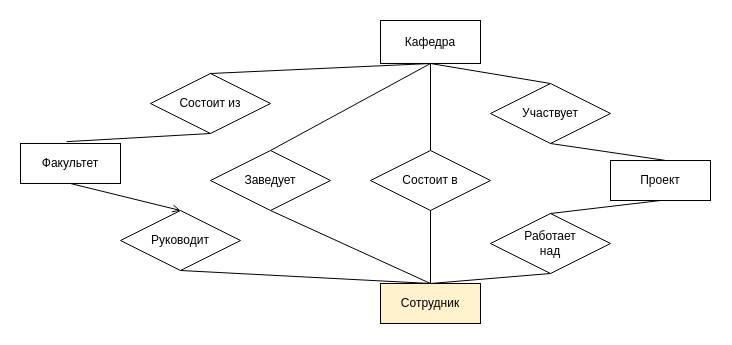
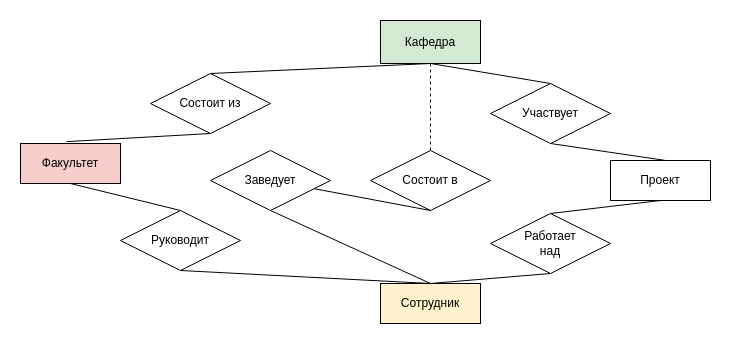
node "Кафедра": fillcolor #ffffff -> #d5e8d4
edge "Кафедра" -- "Состоит в": style solid -> dashed
edge "Кафедра" -- "Заведует": removed
node "Факультет": fillcolor #ffffff -> #f8cecc
edge "Факультет" -> "Руководит": arrowhead open -> none
edge "Состоит в" -- "Сотрудник": now "Состоит в" -- "Заведует"
